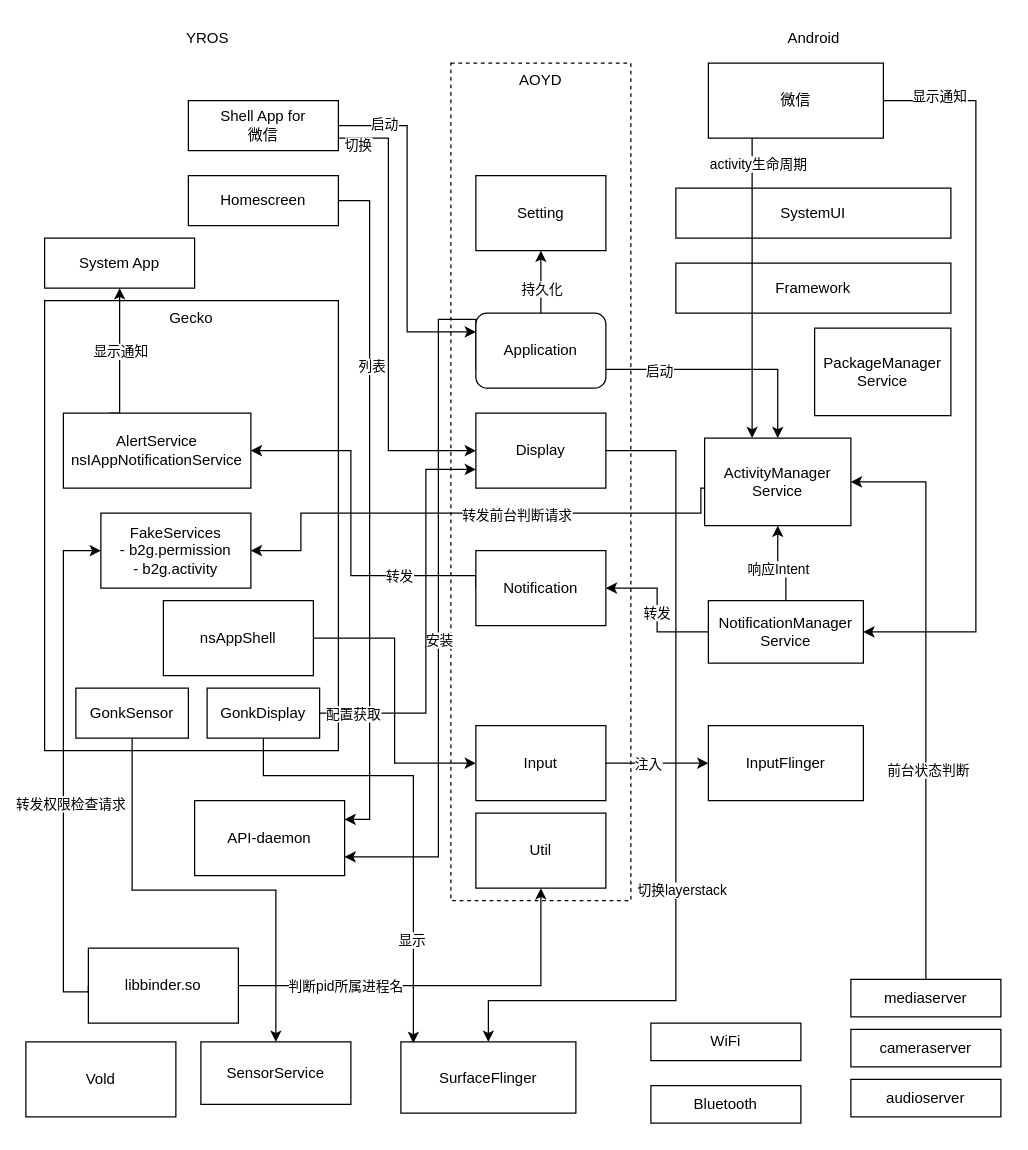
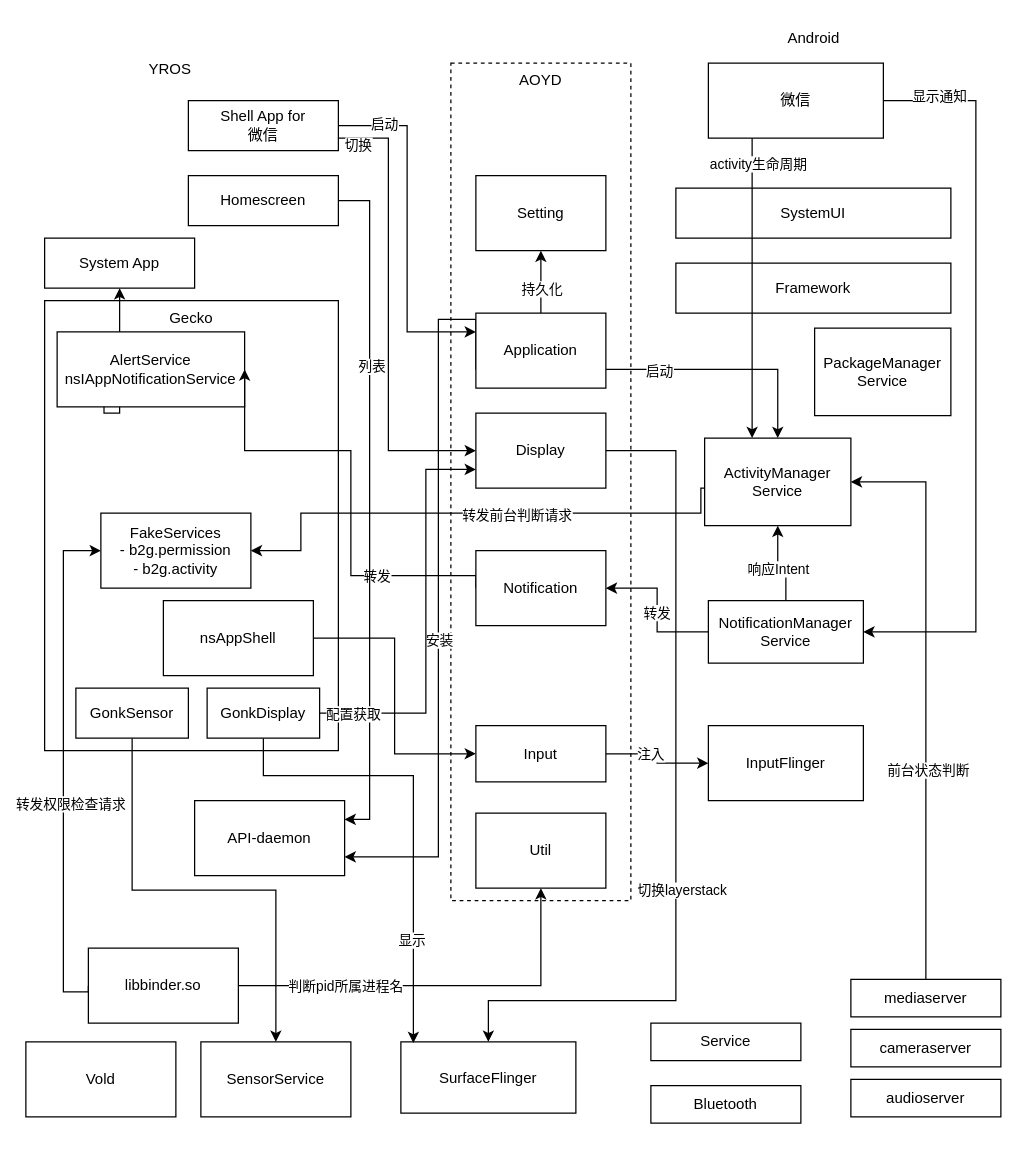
node "YROS": moved (207, 38) -> (169, 69)
node "Application": shape rounded rectangle -> rectangle
node "AlertService nsIAppNotificationService": moved (157, 451) -> (151, 369)
node "Input": size 130x75 -> 130x56
node "WiFi": label "WiFi" -> "Service"
node "SensorService": size 150x63 -> 150x75
